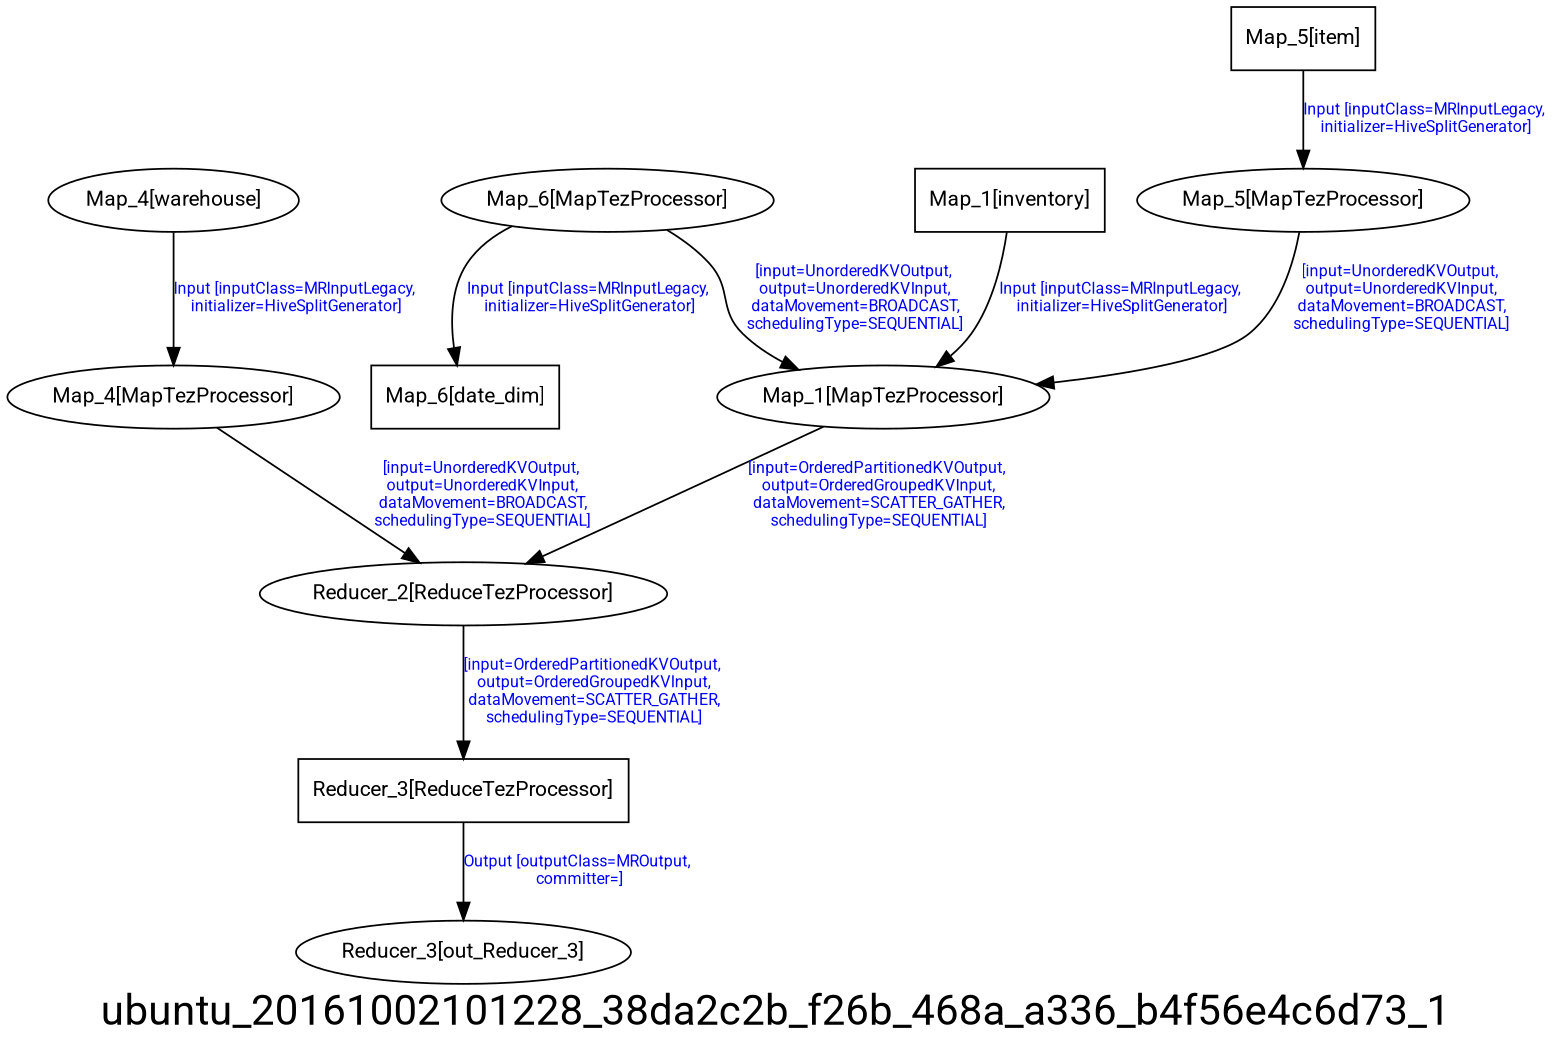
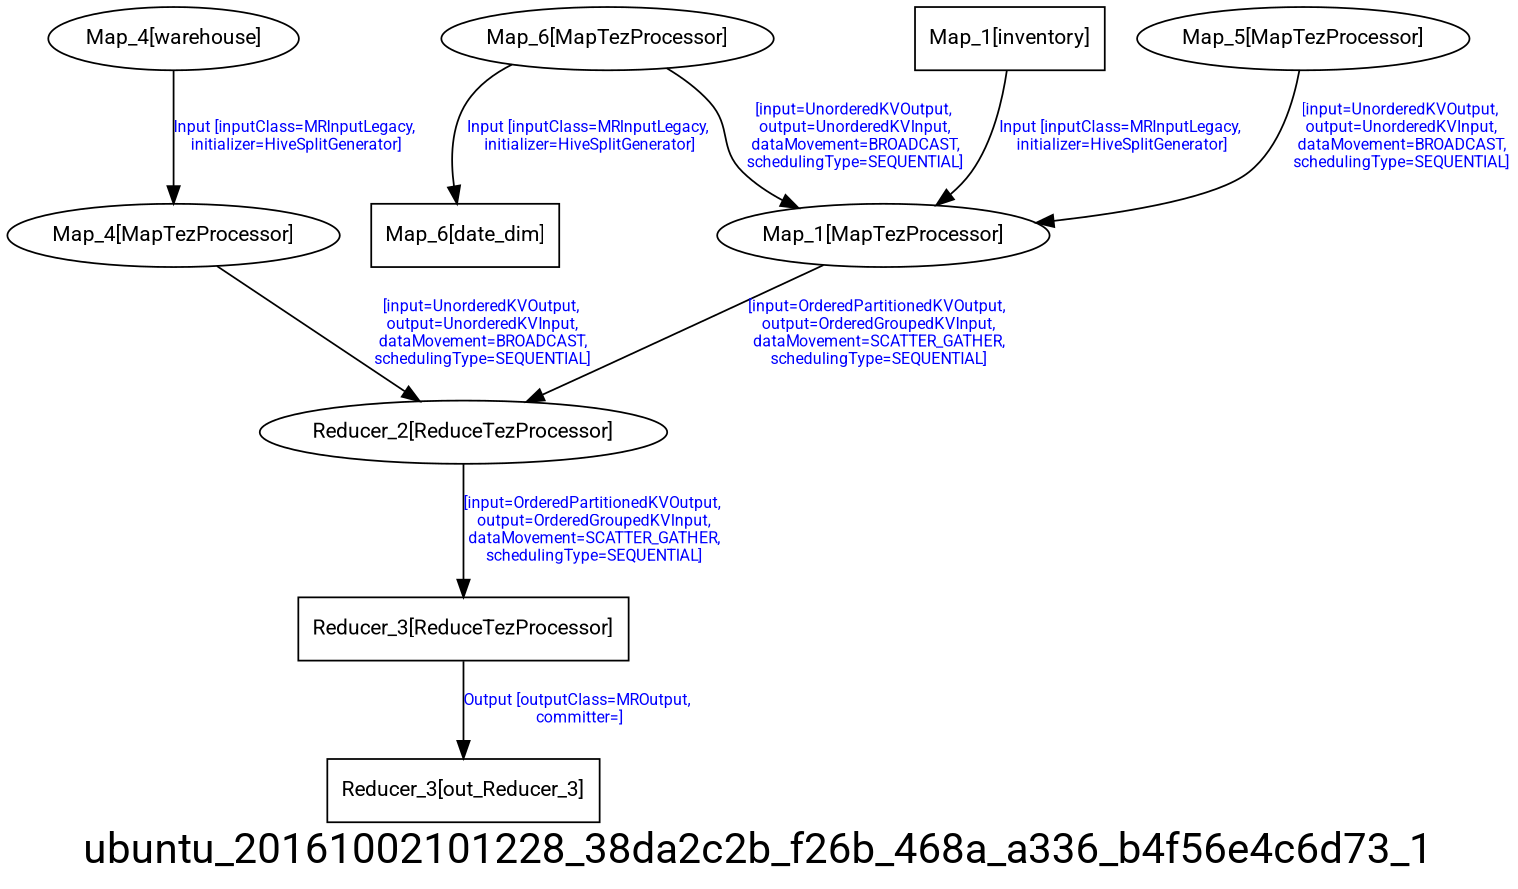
node "Map_5[item]": removed
node "Reducer_3[out_Reducer_3]": shape ellipse -> box
